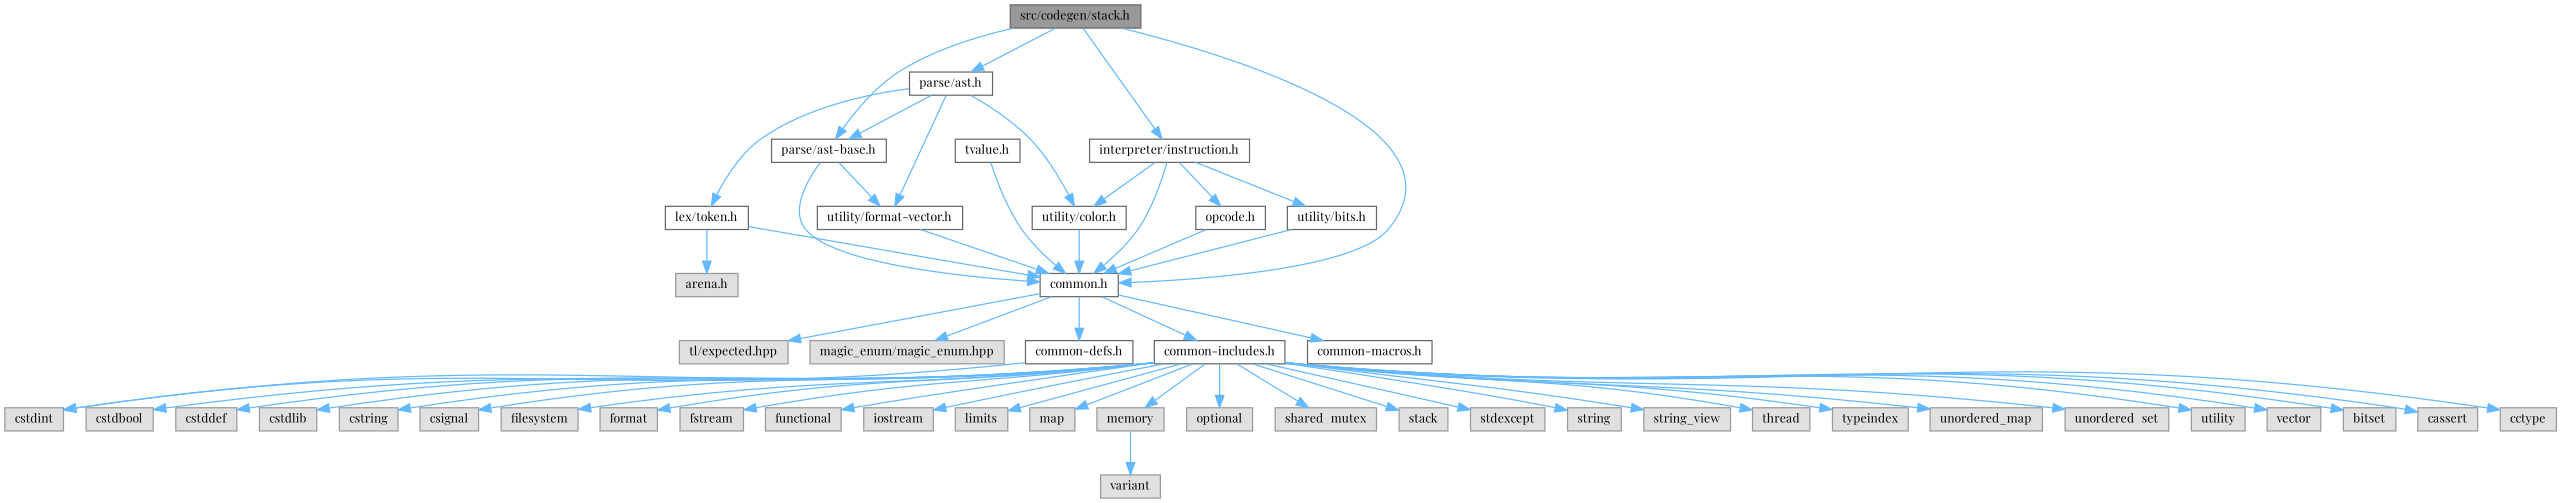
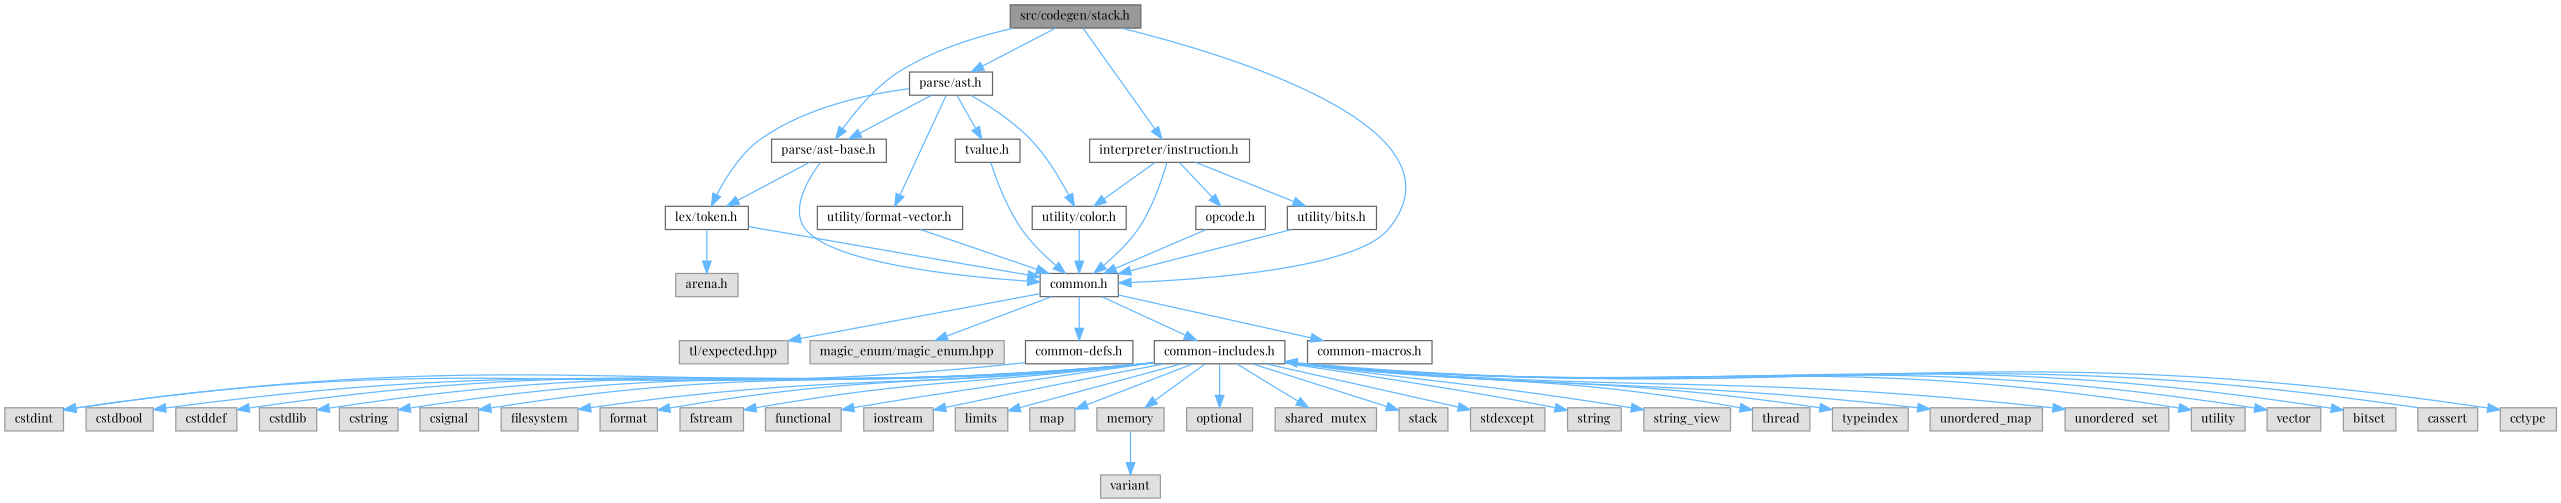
edge "parse/ast.h" -> "tvalue.h": added
edge "parse/ast-base.h" -> "utility/format-vector.h": now "parse/ast-base.h" -> "lex/token.h"
edge "common-includes.h" -> "cassert": reversed
